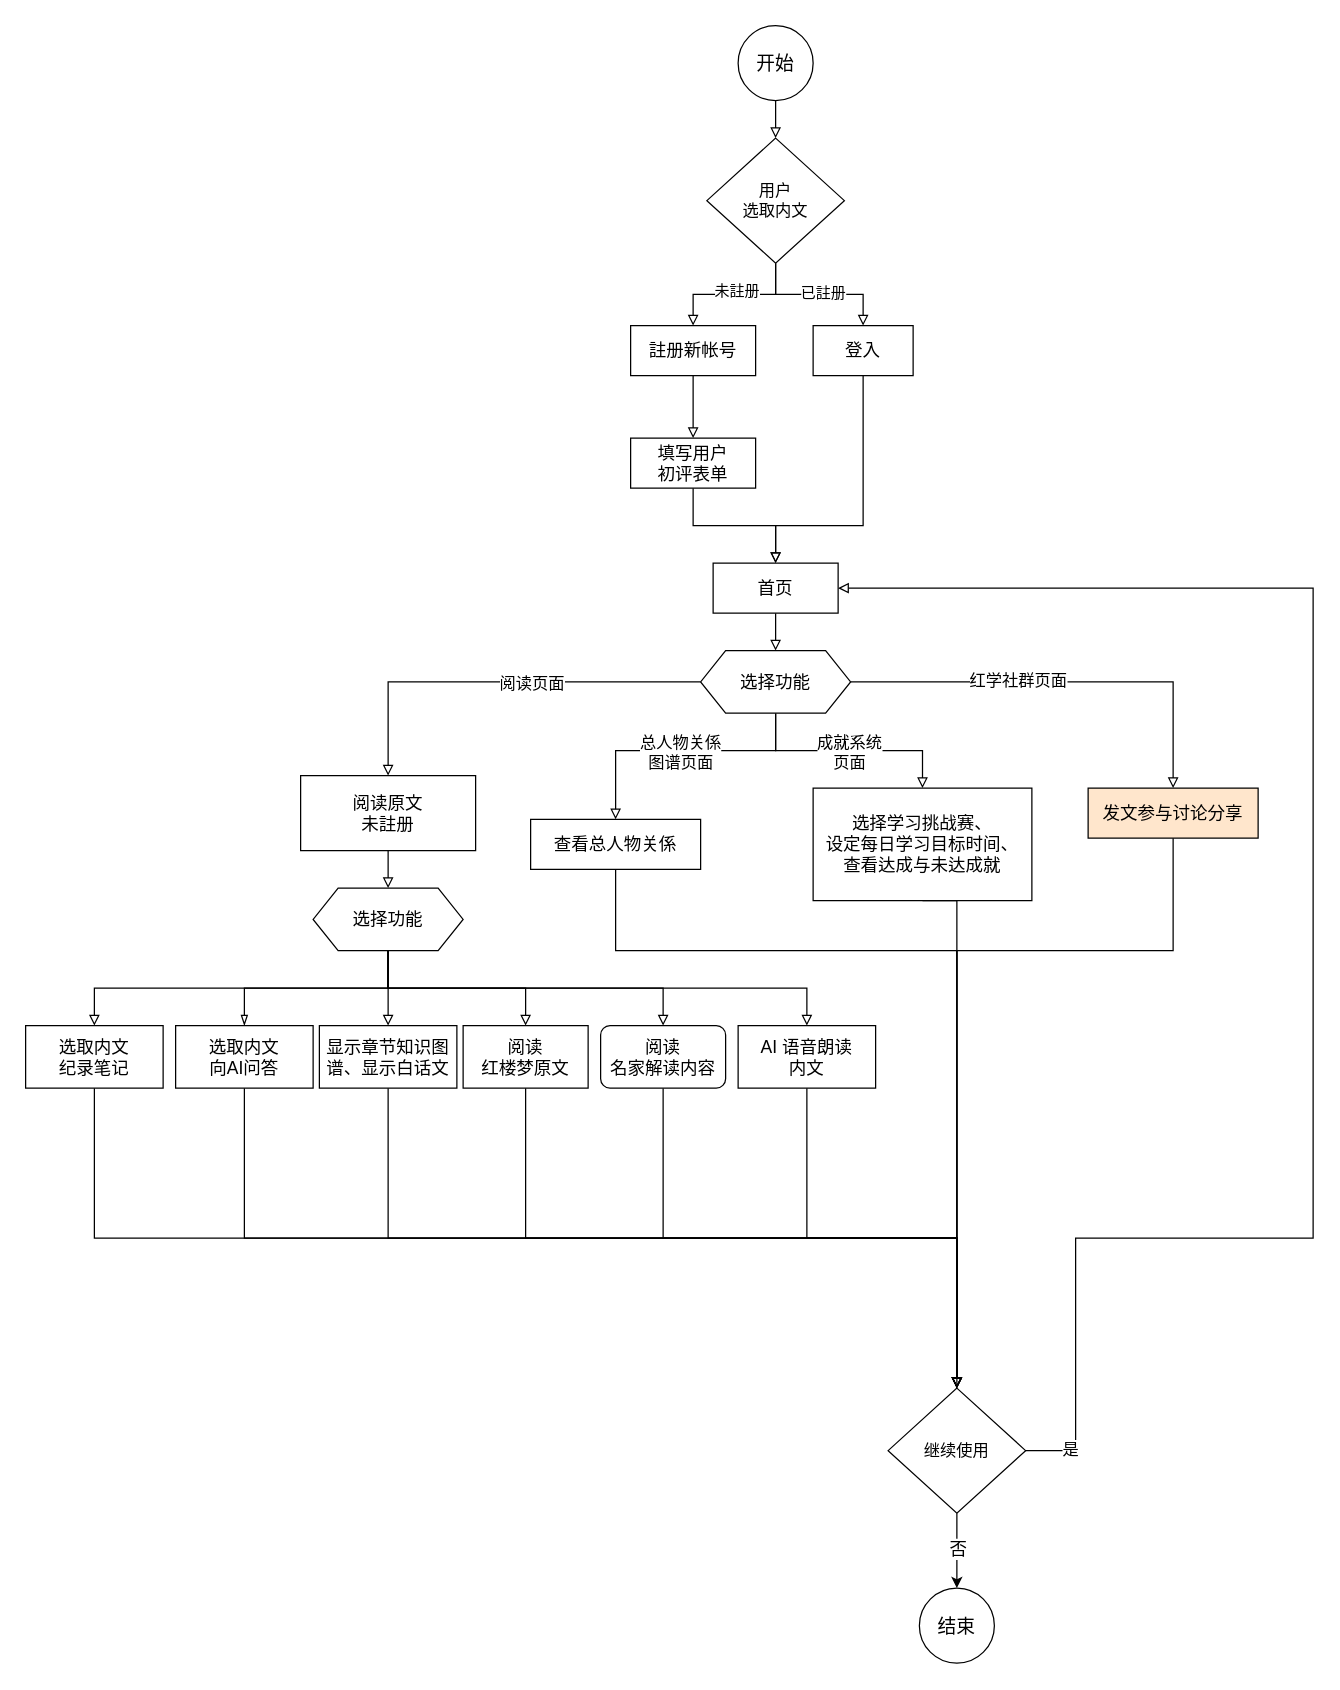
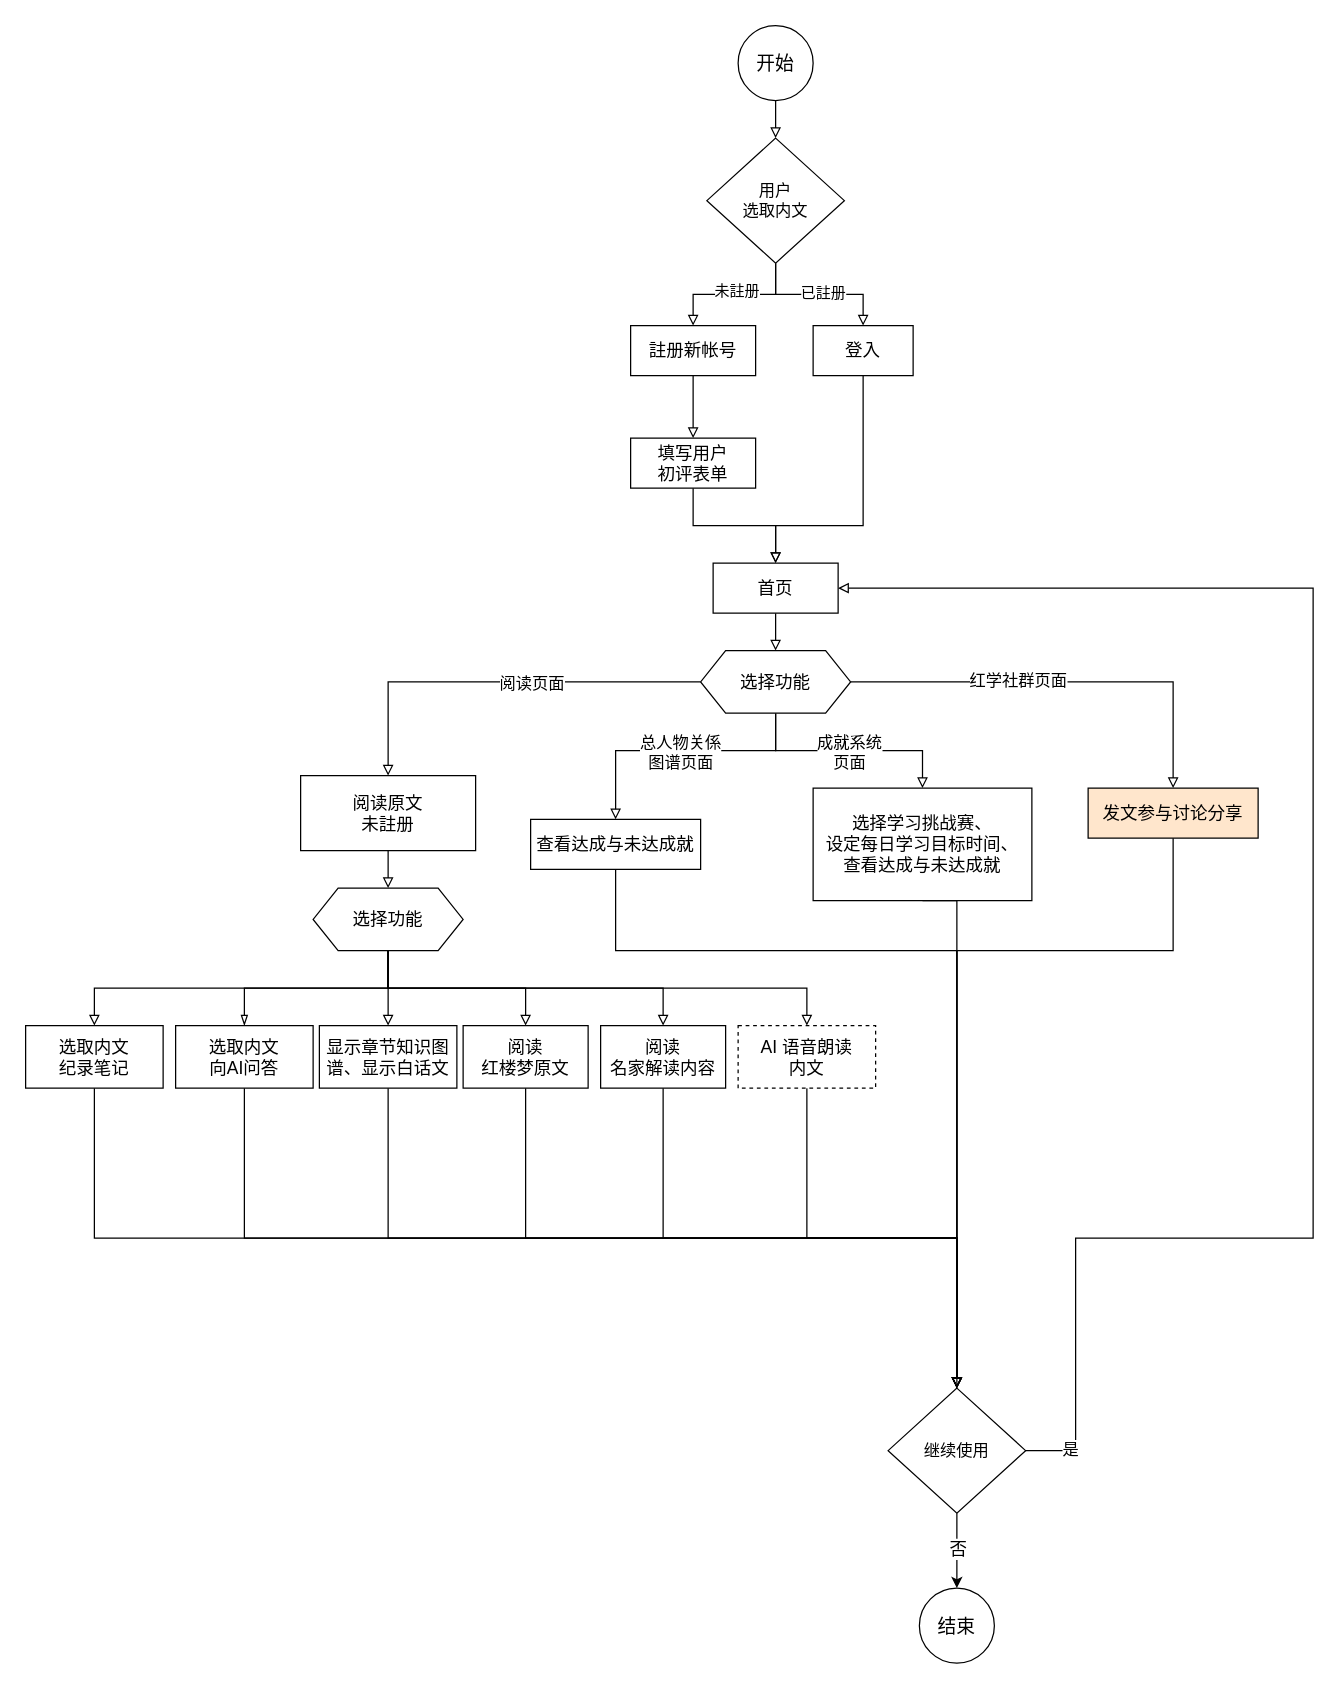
node "查看总人物关係": label "查看总人物关係" -> "查看达成与未达成就"
node "阅读 名家解读内容": shape rounded rectangle -> rectangle
node "AI 语音朗读 内文": style solid -> dashed
